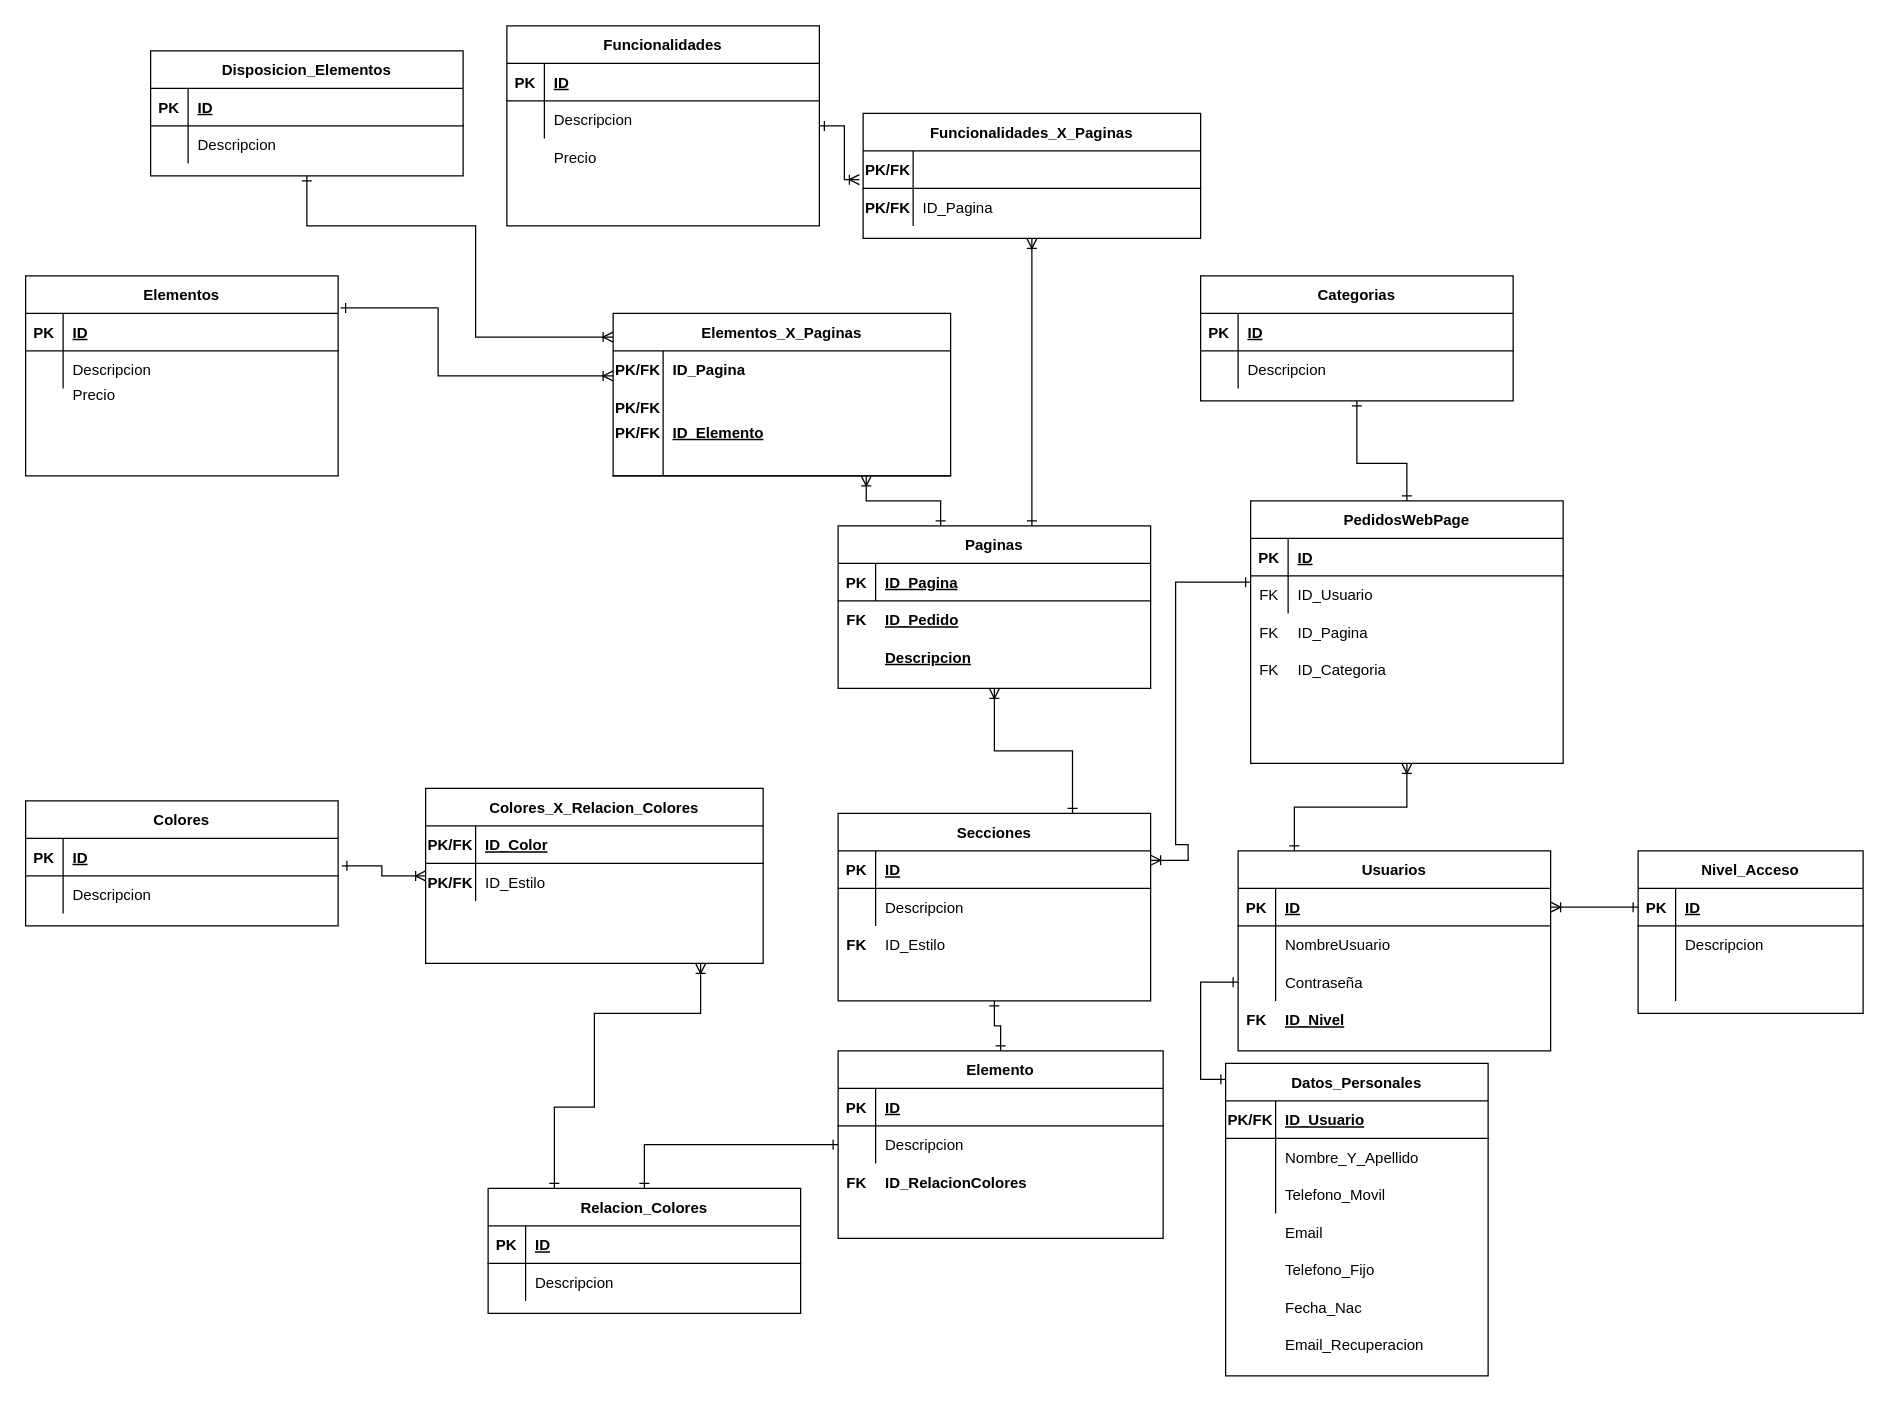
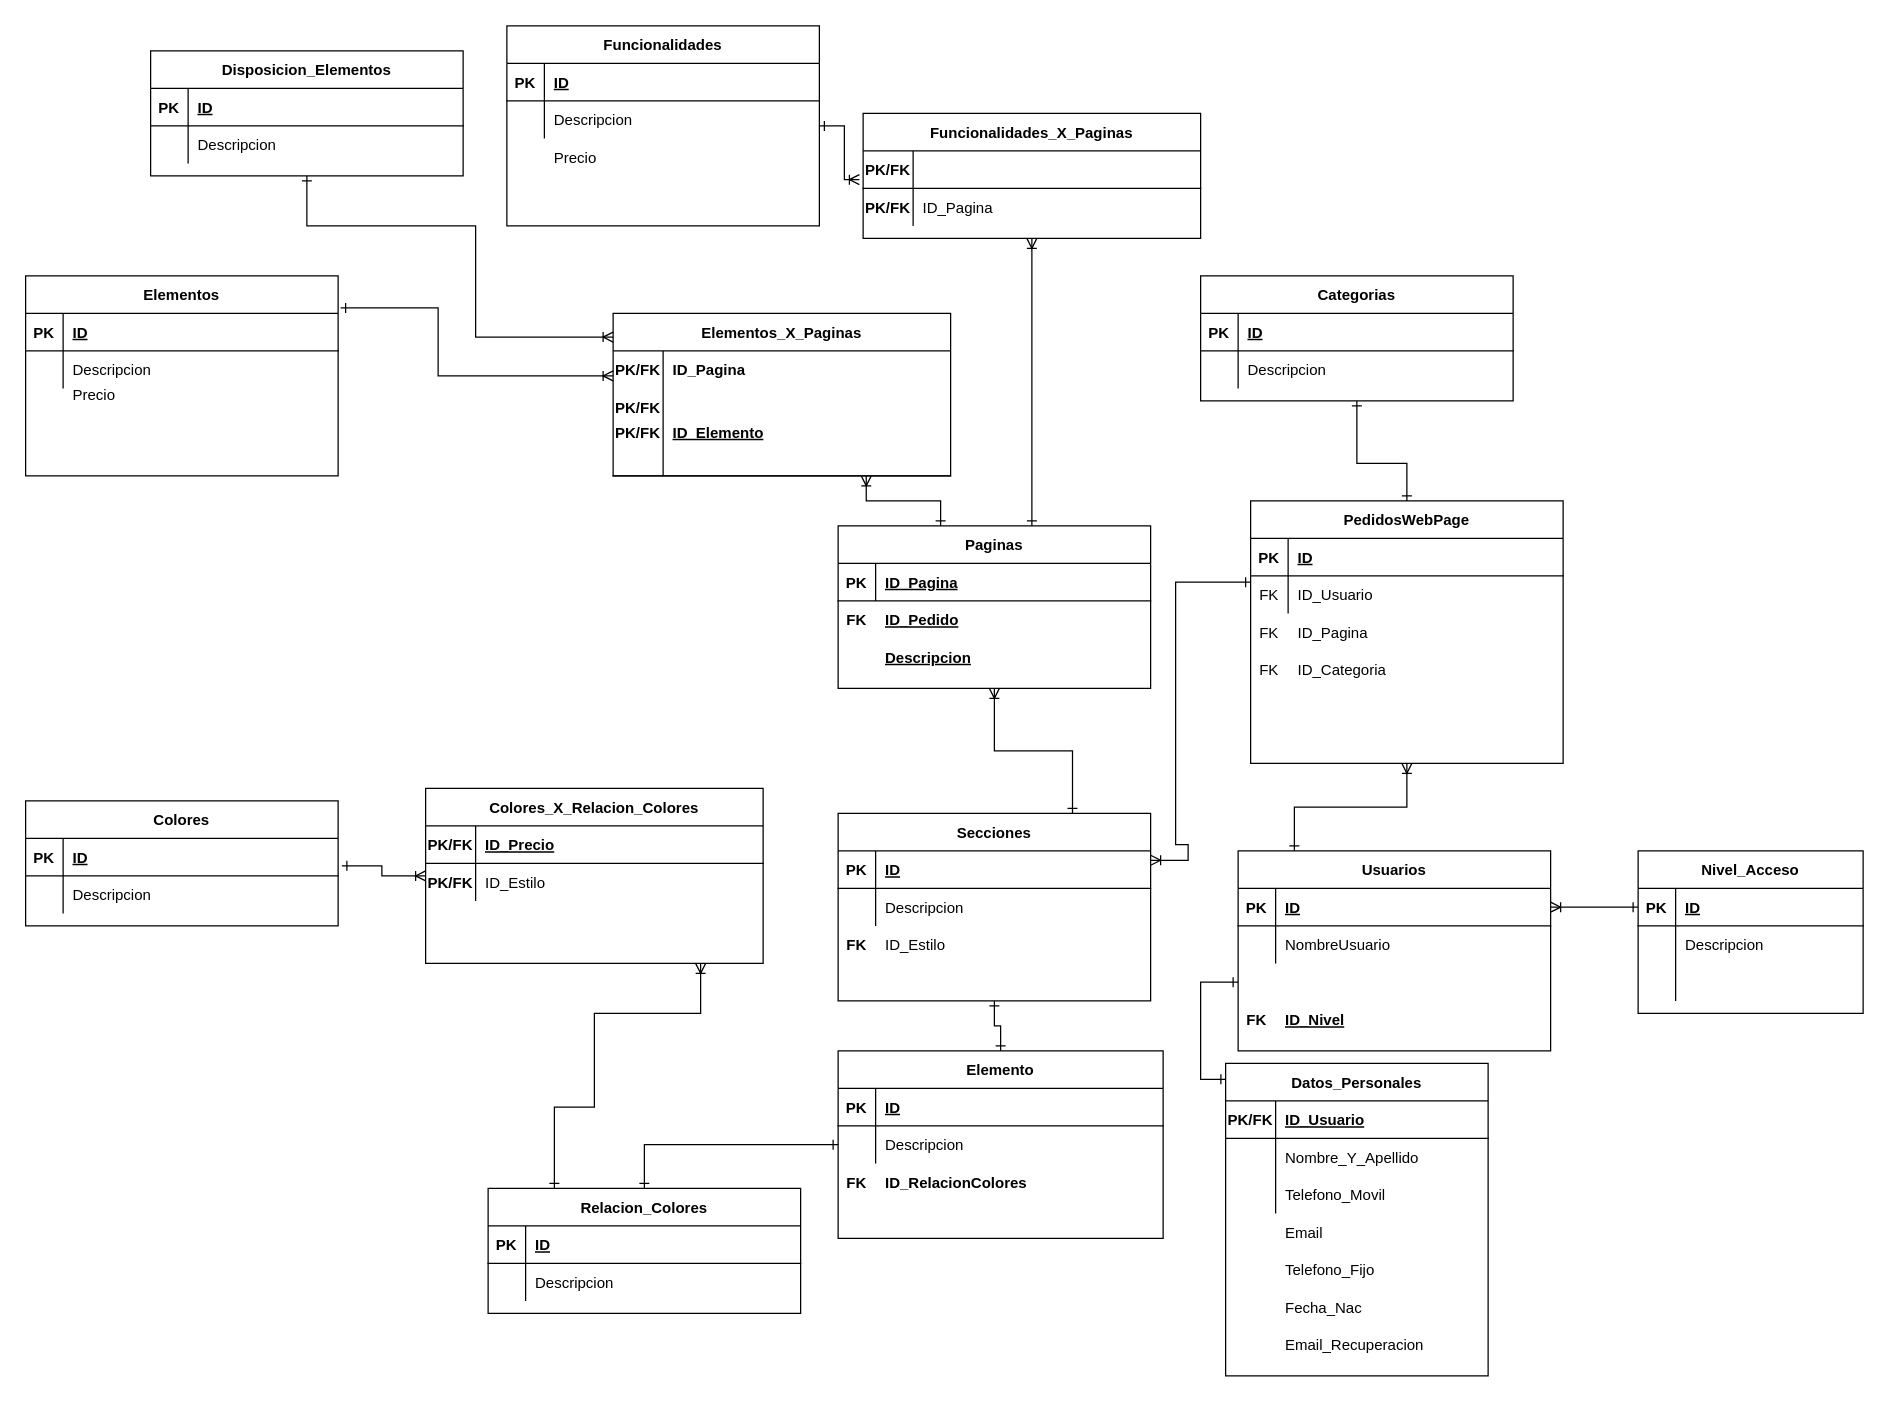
node "ID_Color": label "ID_Color" -> "ID_Precio"
node "Contraseña": removed
